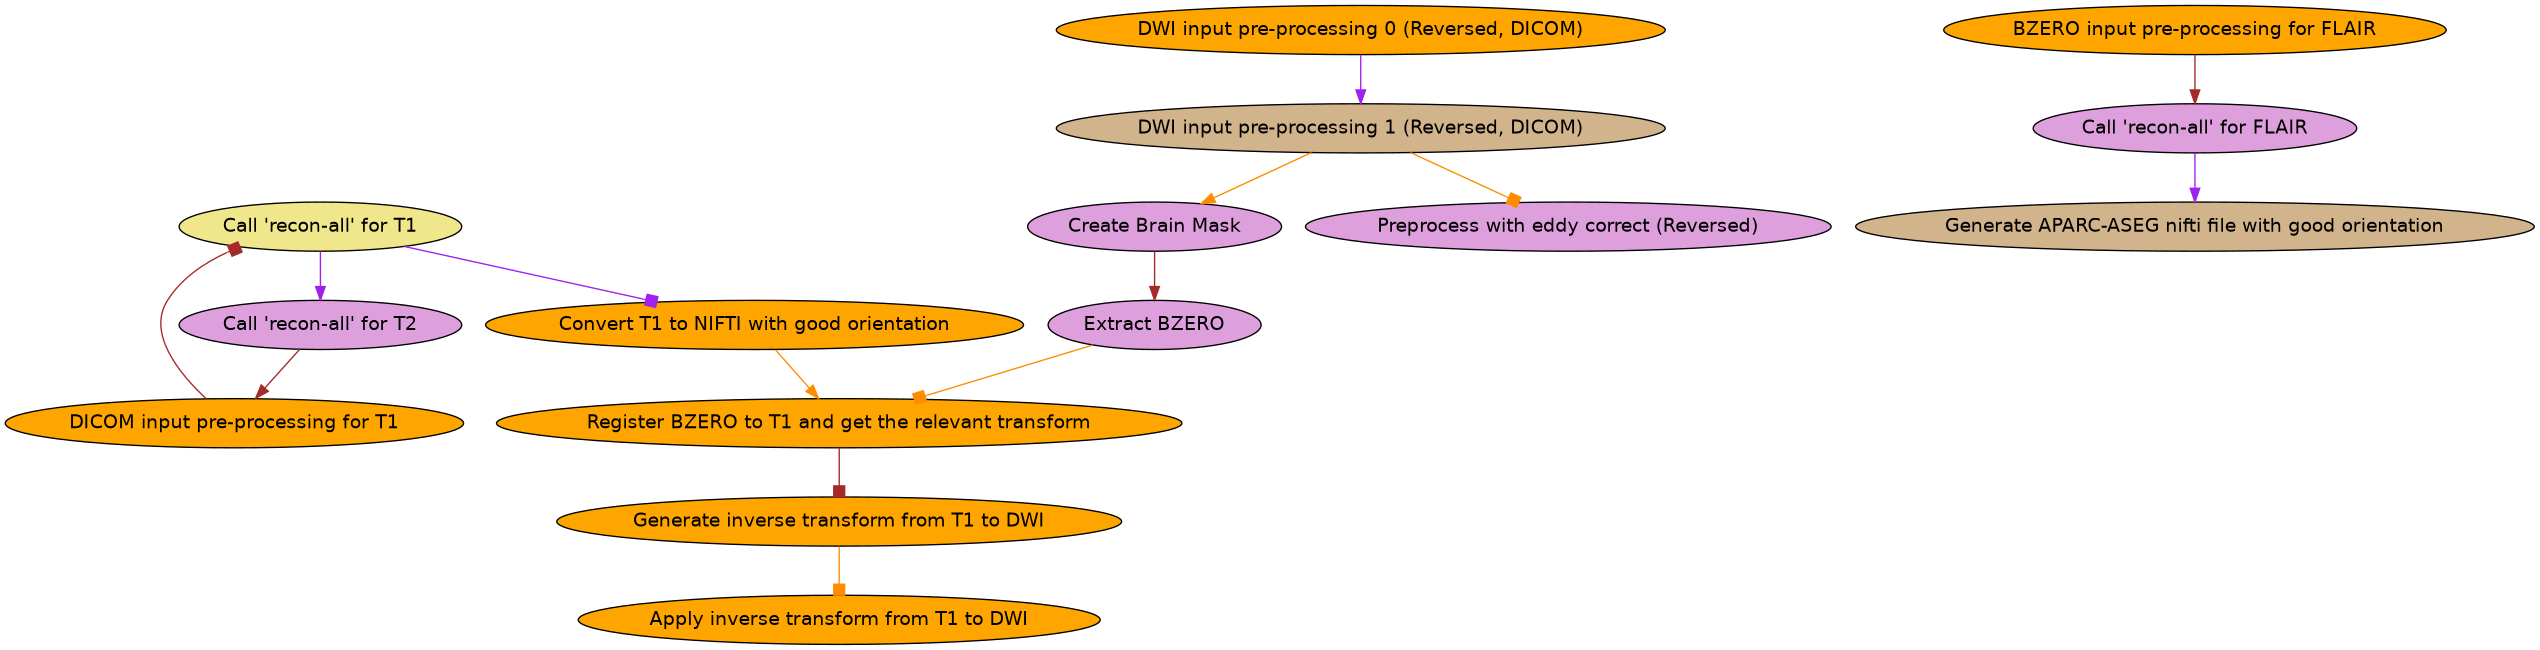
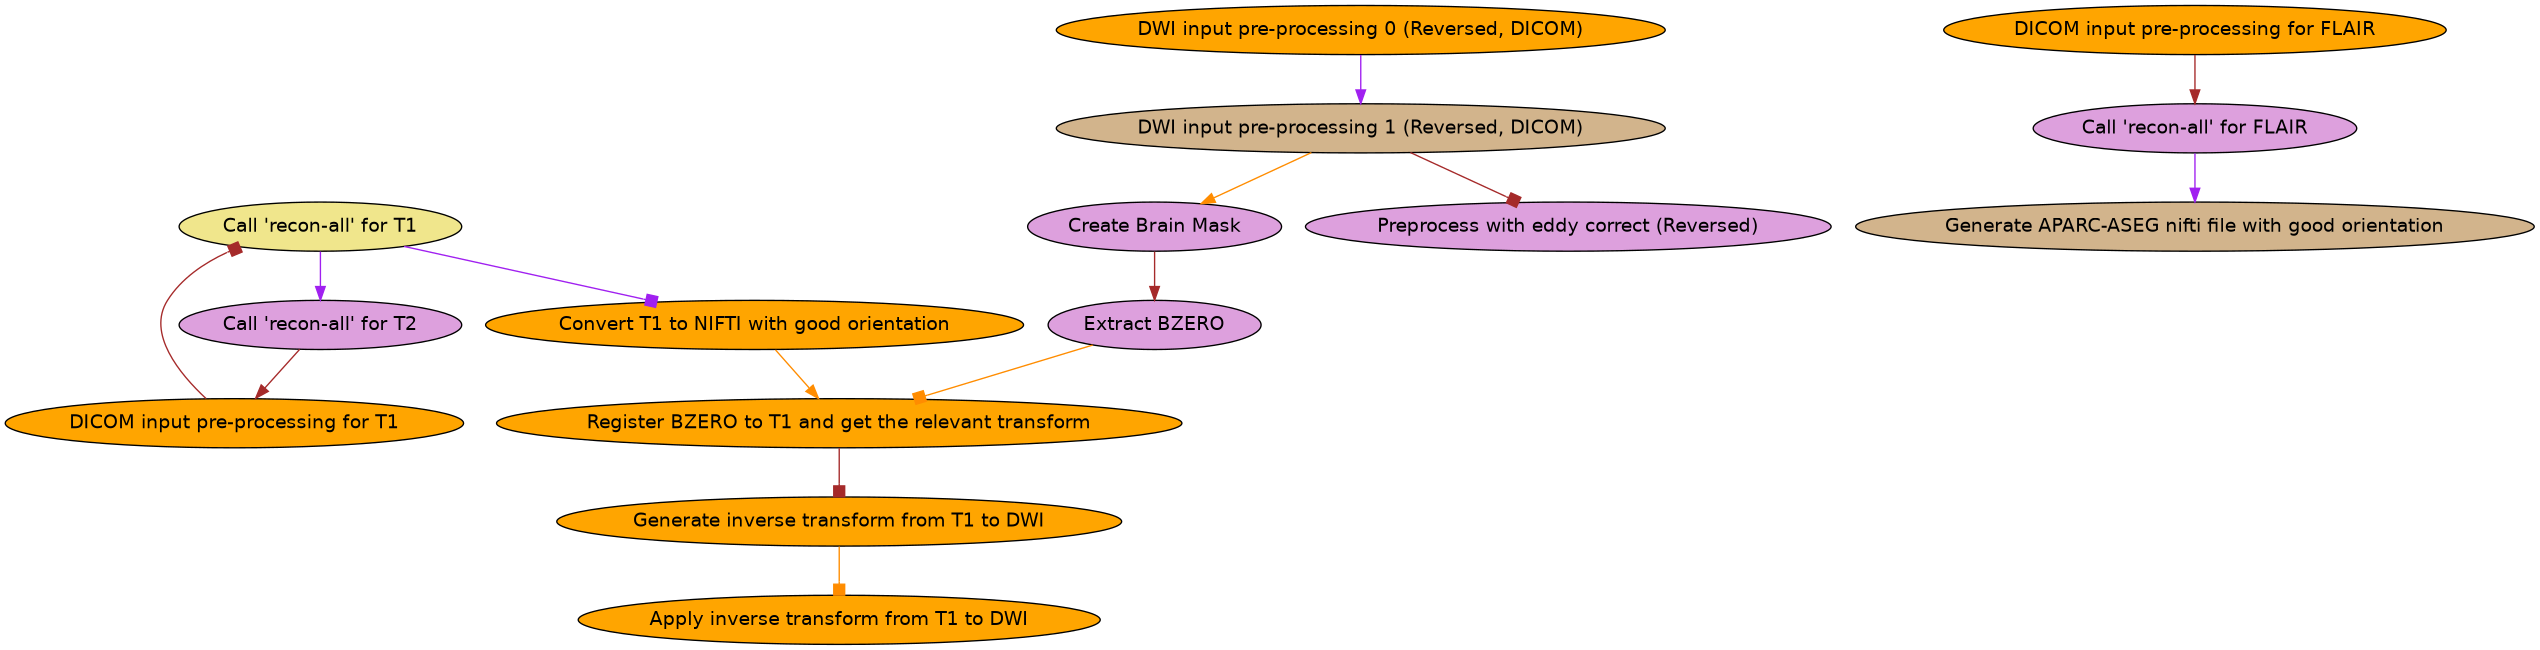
node "BZERO input pre-processing for FLAIR": label "BZERO input pre-processing for FLAIR" -> "DICOM input pre-processing for FLAIR"
edge "DWI input pre-processing 1 (Reversed, DICOM)" -> "Preprocess with eddy correct (Reversed)": color darkorange -> brown
